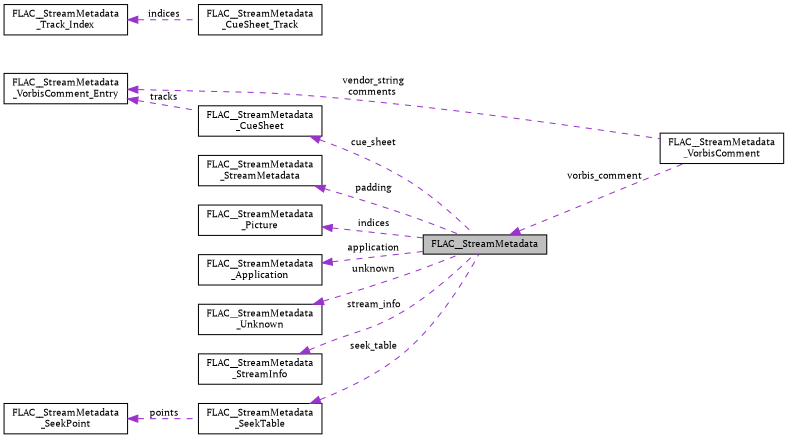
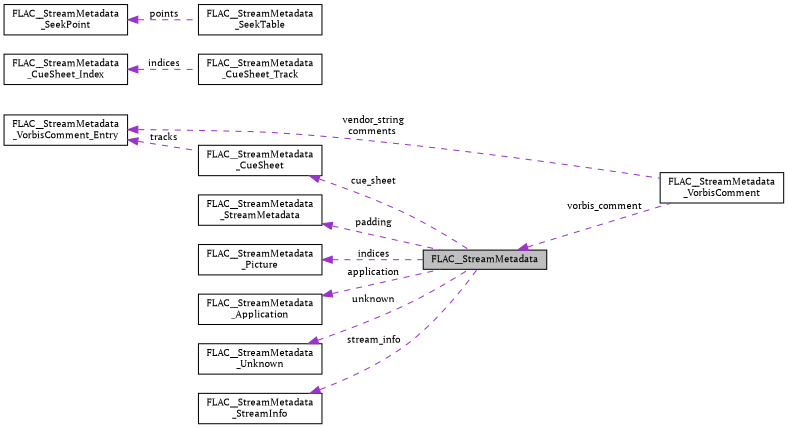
node "FLAC__StreamMetadata _Track_Index": label "FLAC__StreamMetadata _Track_Index" -> "FLAC__StreamMetadata _CueSheet_Index"
edge "FLAC__StreamMetadata" -> "FLAC__StreamMetadata _SeekTable": removed, label "seek_table"
